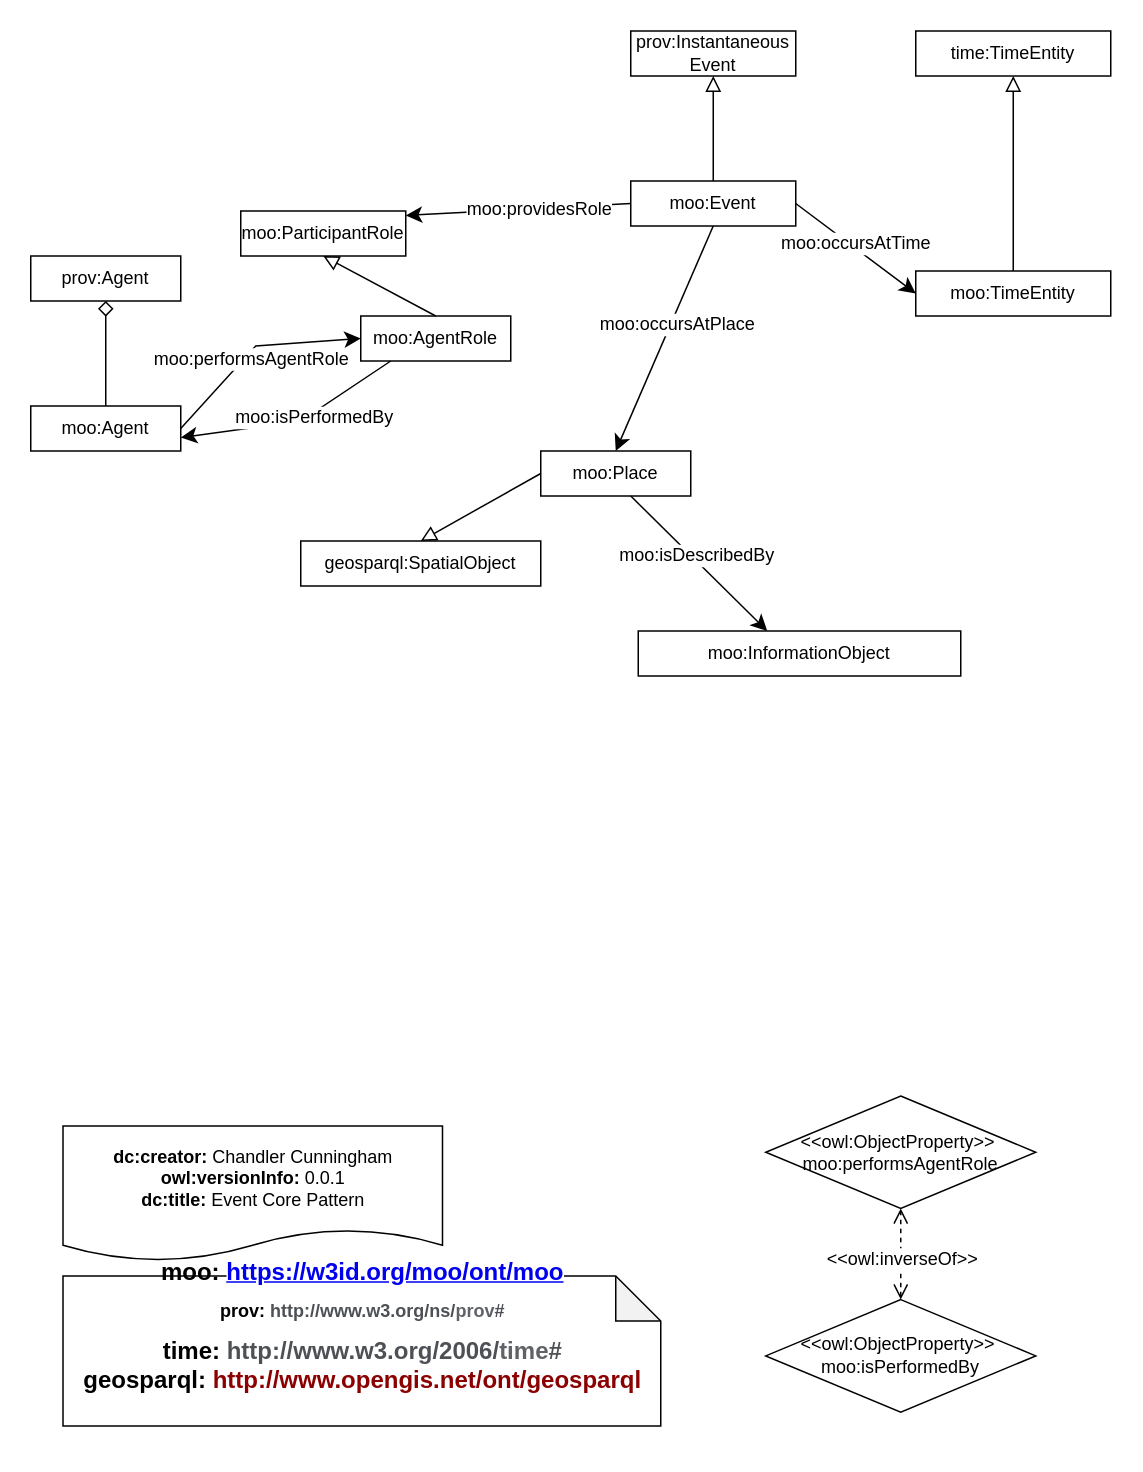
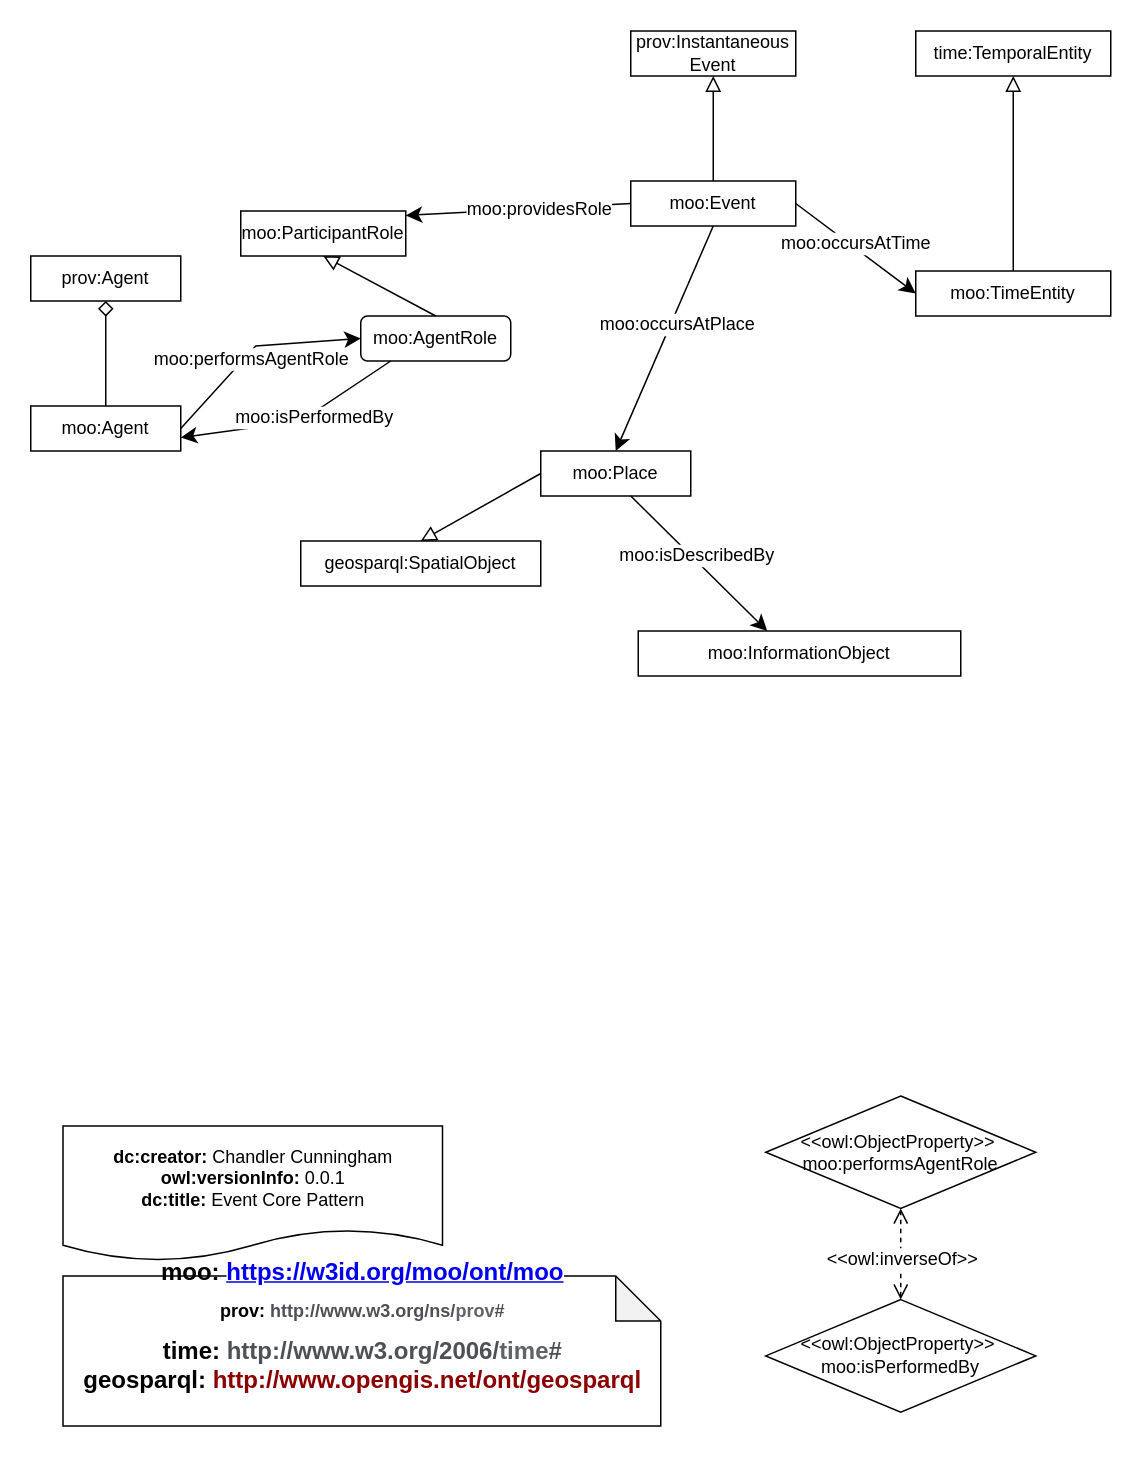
node "time:TimeEntity": label "time:TimeEntity" -> "time:TemporalEntity"
node "moo:AgentRole": shape rectangle -> rounded rectangle
